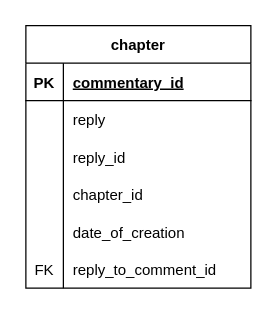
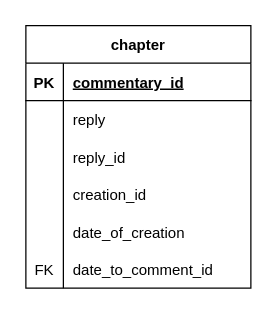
node "chapter_id": label "chapter_id" -> "creation_id"
node "reply_to_comment_id": label "reply_to_comment_id" -> "date_to_comment_id"
